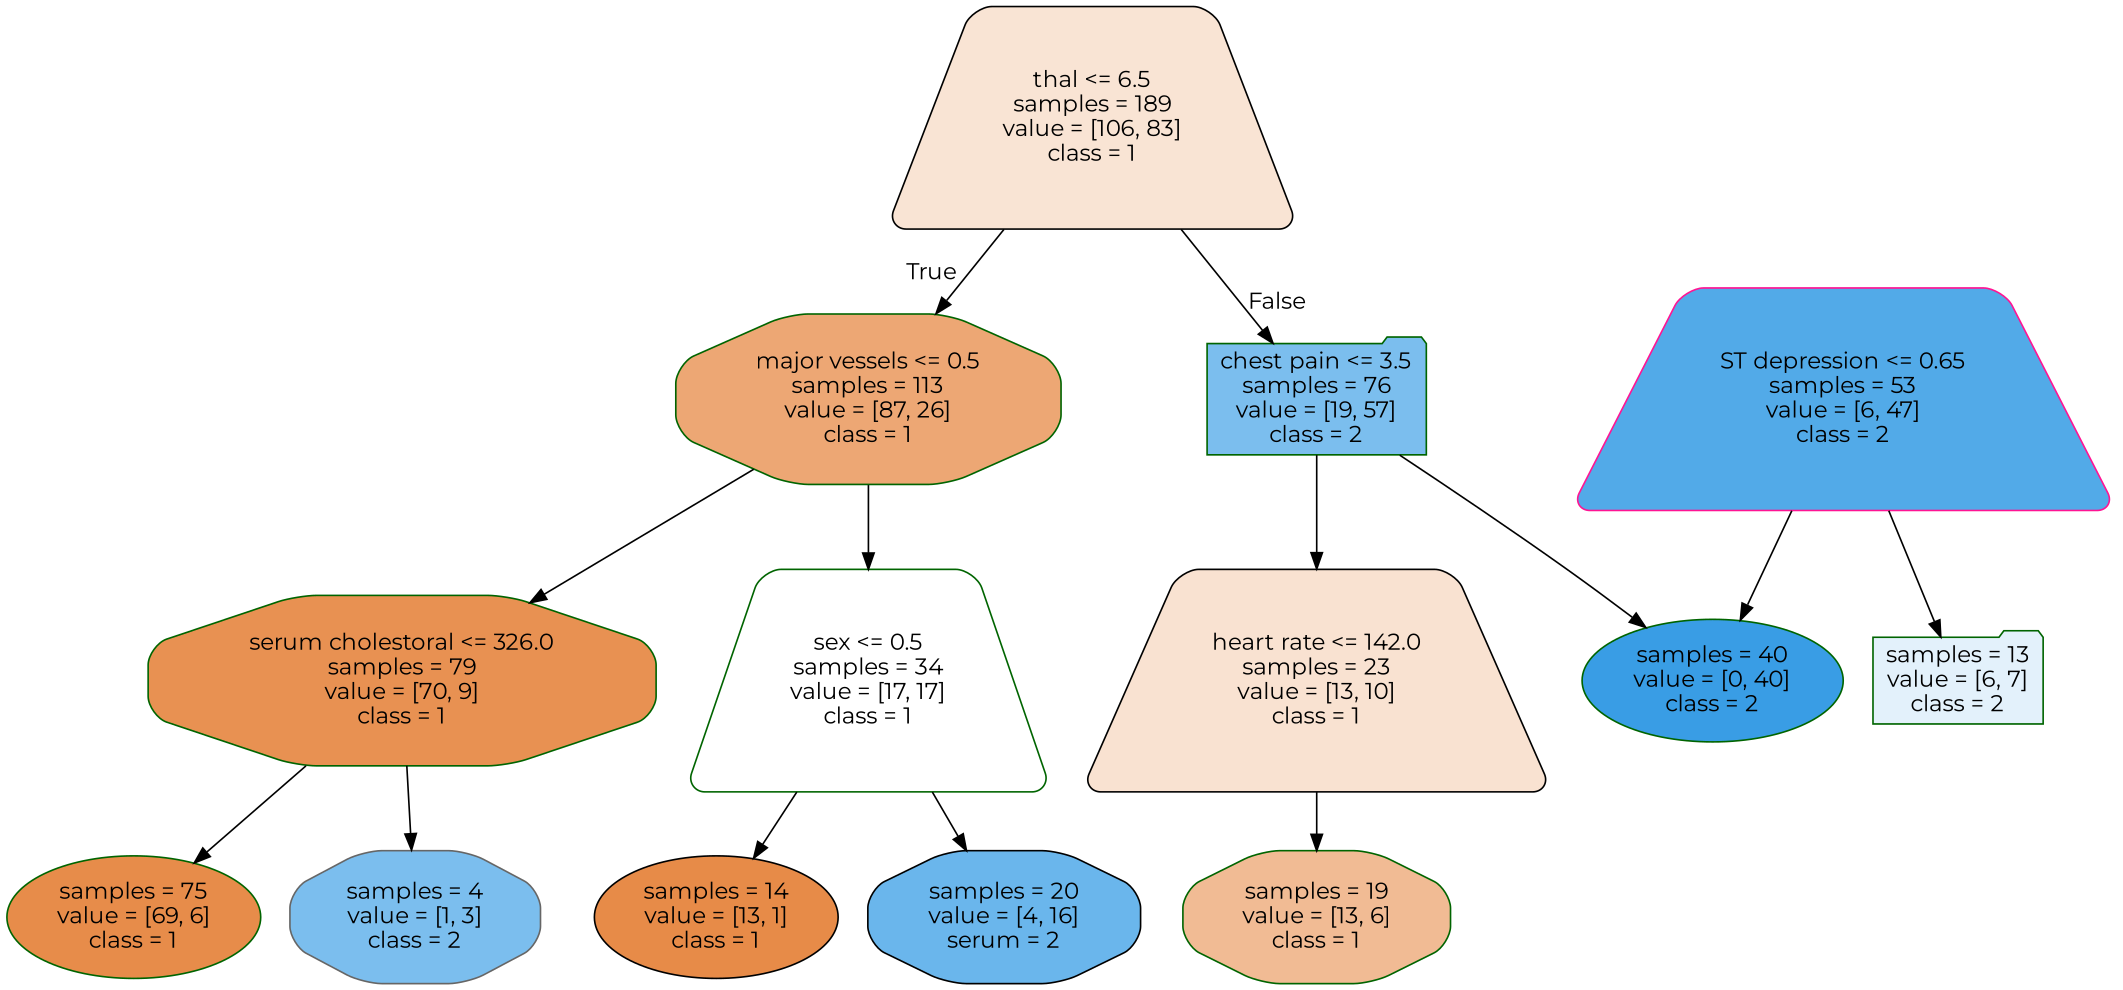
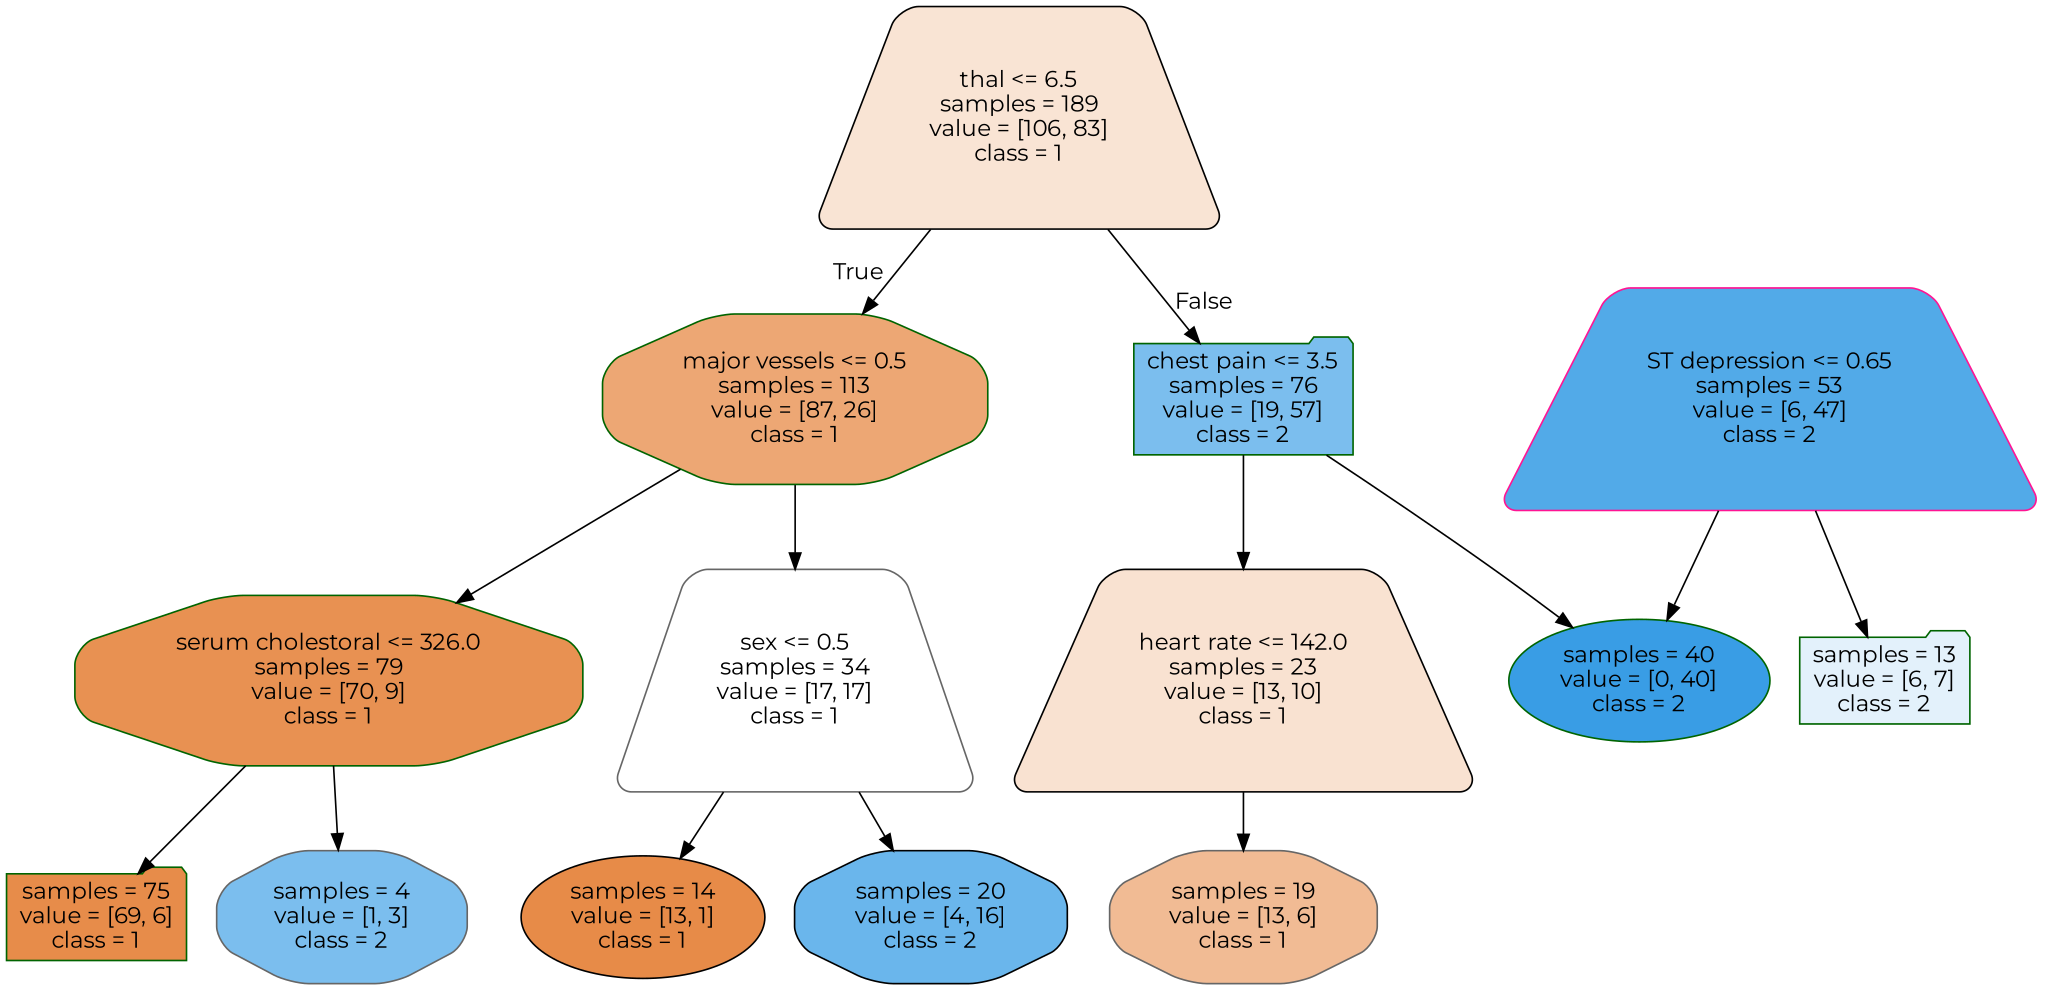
node "sex <= 0.5 samples = 34 value = [17, 17] class = 1": color darkgreen -> gray40
node "samples = 75 value = [69, 6] class = 1": shape ellipse -> folder
node "samples = 20 value = [4, 16] serum = 2": label "samples = 20 value = [4, 16] serum = 2" -> "samples = 20 value = [4, 16] class = 2"
node "samples = 19 value = [13, 6] class = 1": color darkgreen -> gray40
